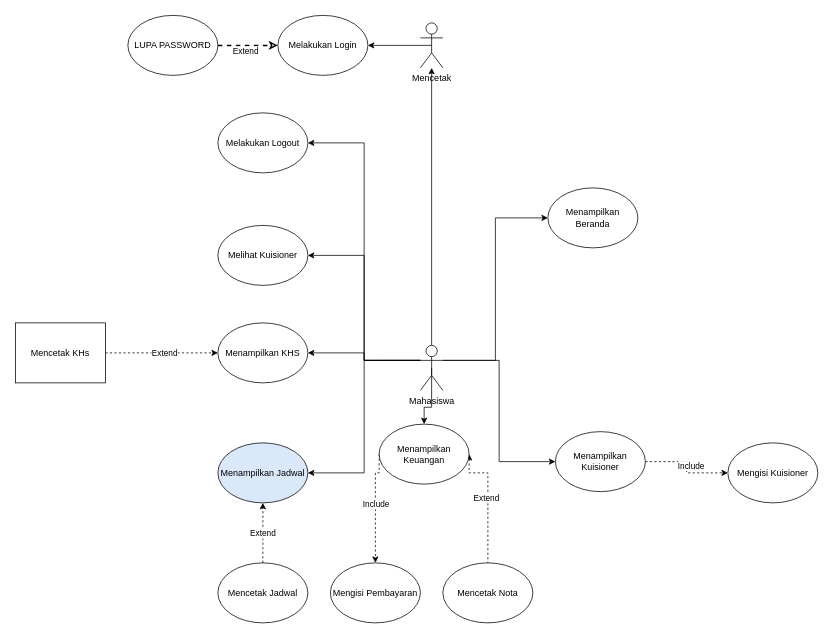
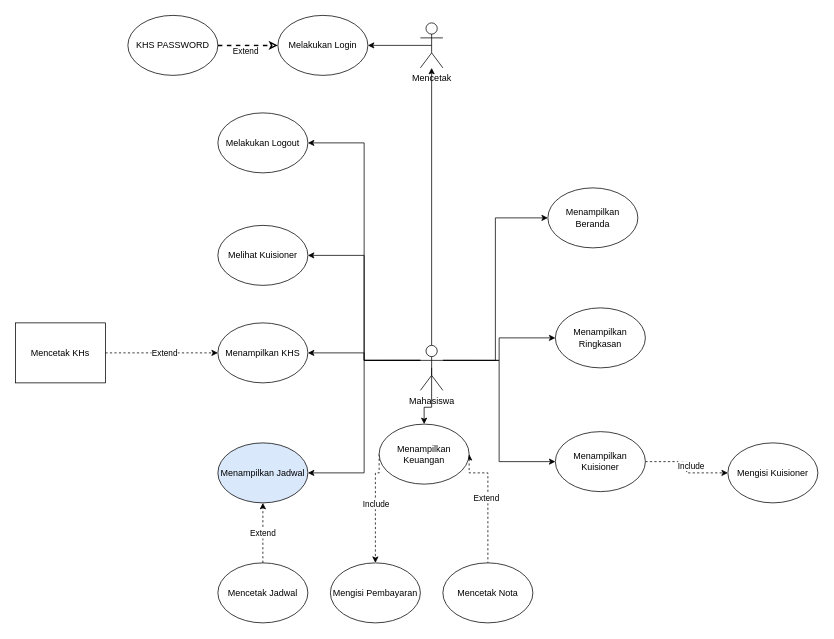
node "LUPA PASSWORD": label "LUPA PASSWORD" -> "KHS PASSWORD"
edge "Mahasiswa" -> "Menampilkan Ringkasan": added
node "Menampilkan Ringkasan": added
